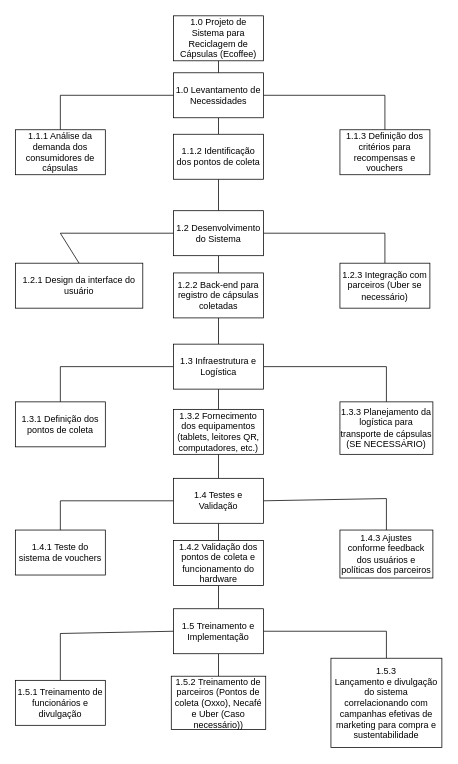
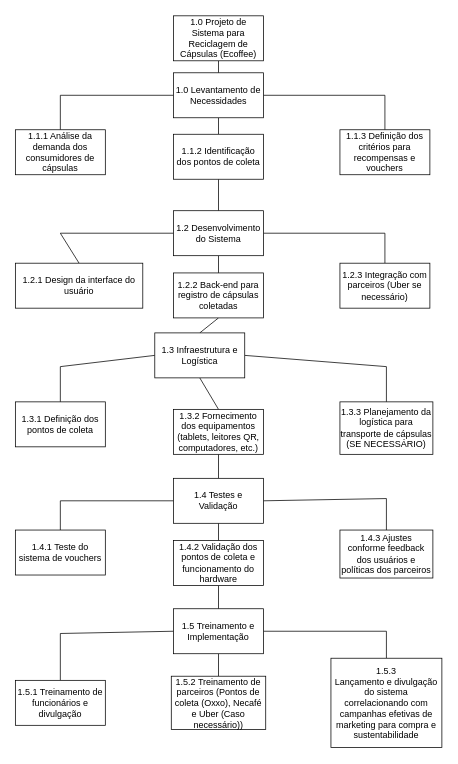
node "1.3 Infraestrutura e Logística": moved (219, 366) -> (200, 355)
